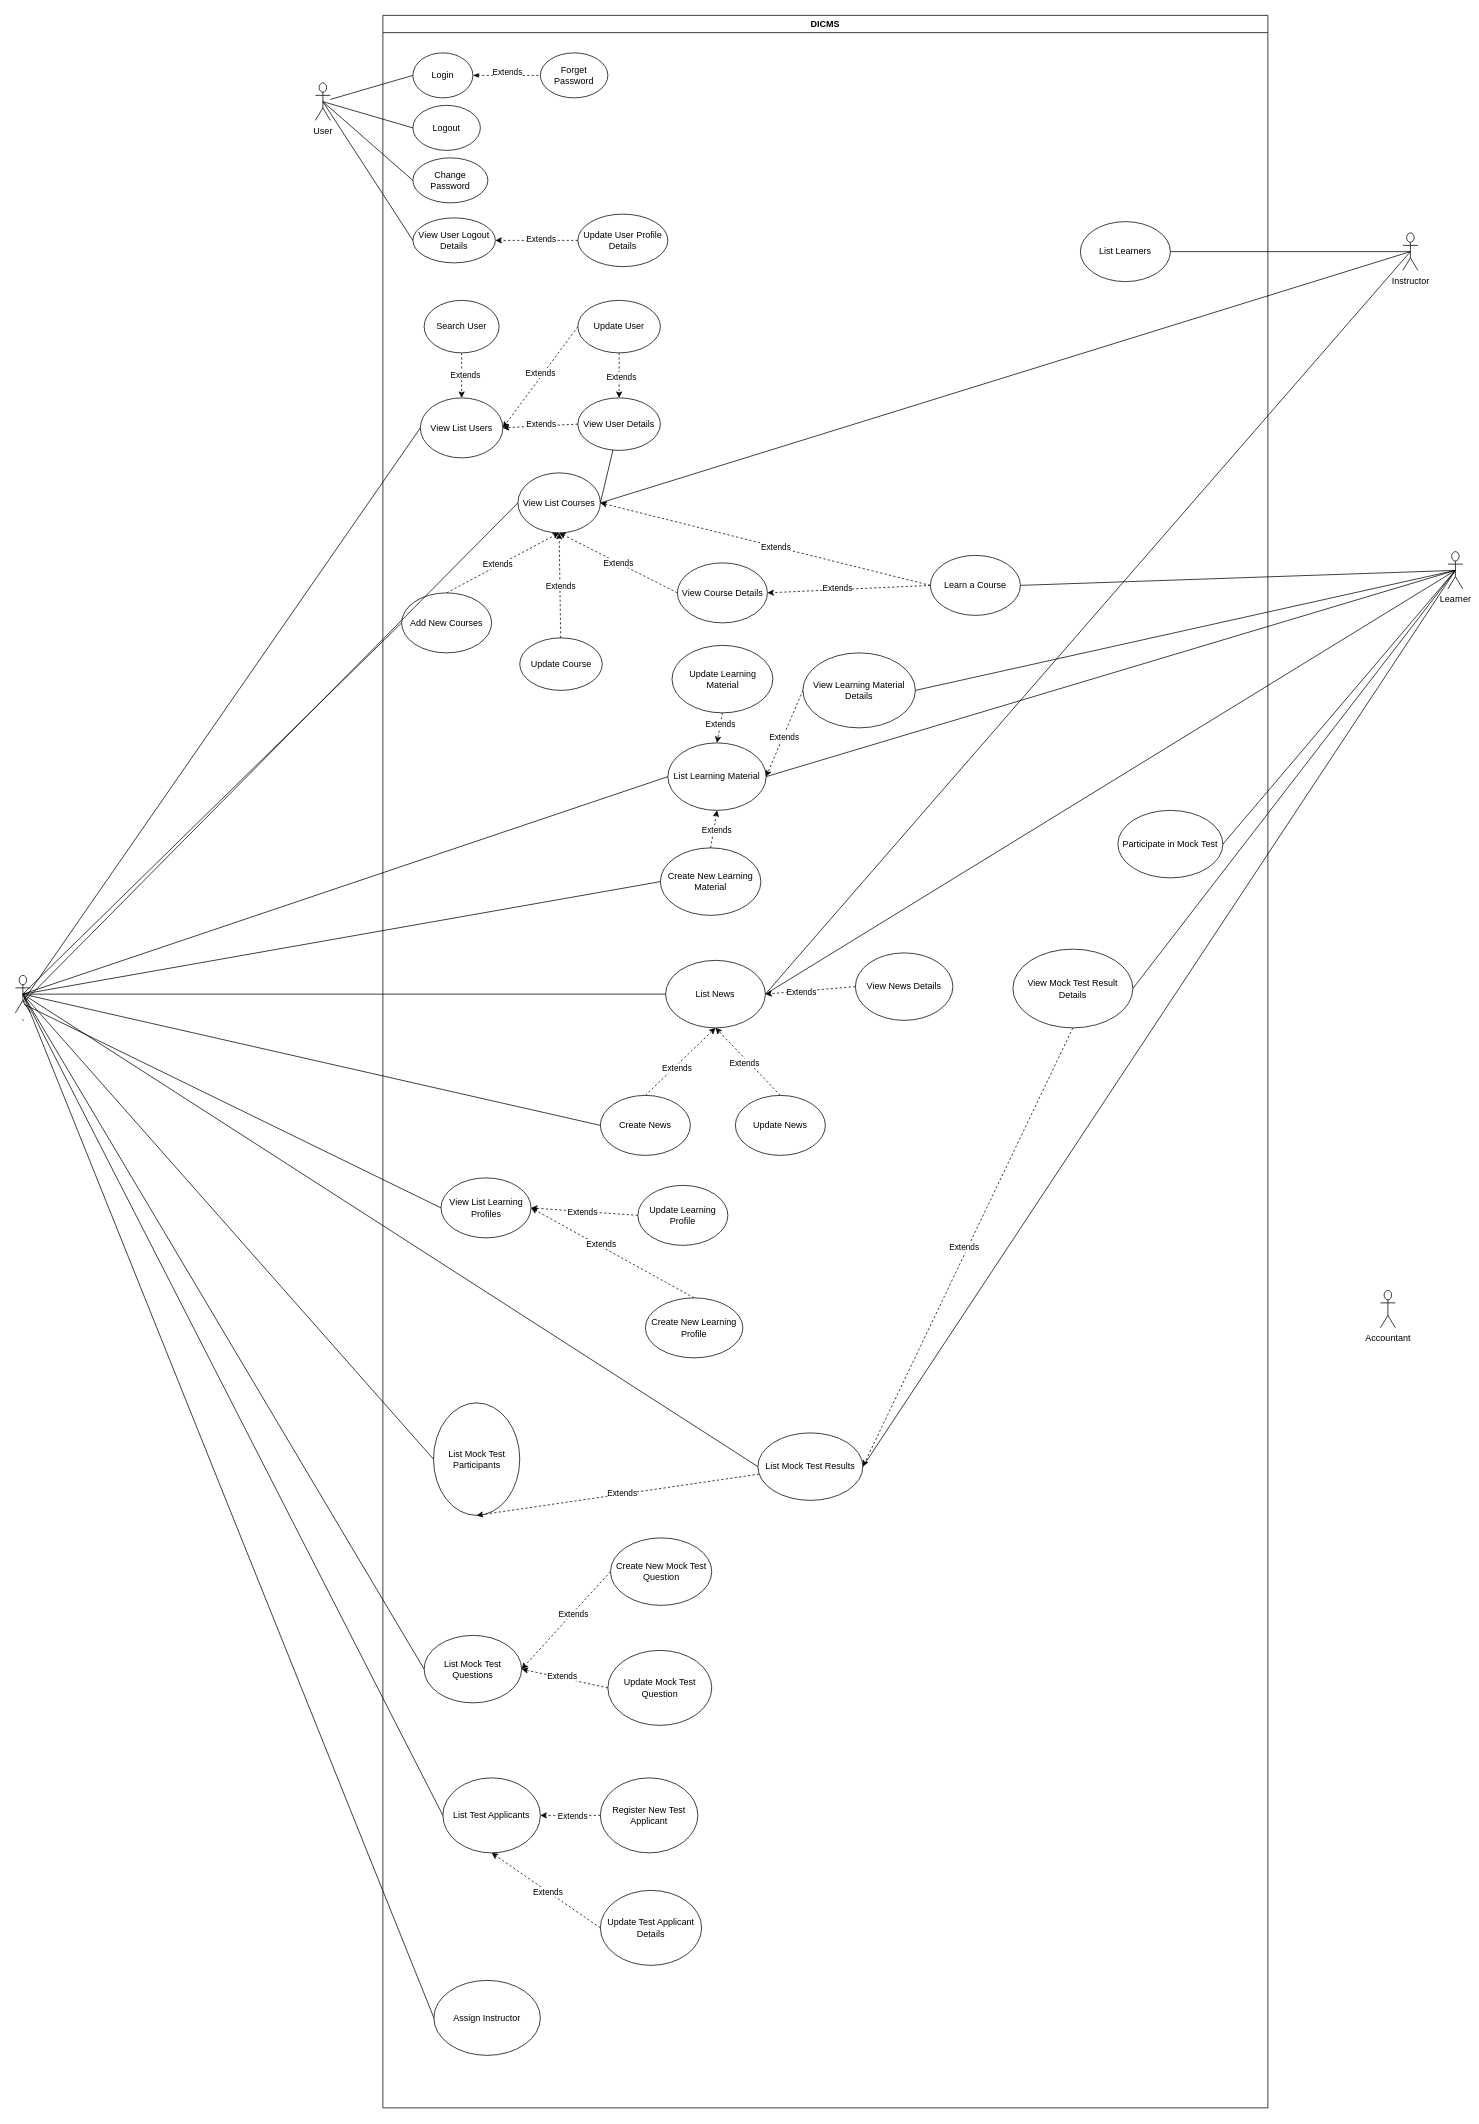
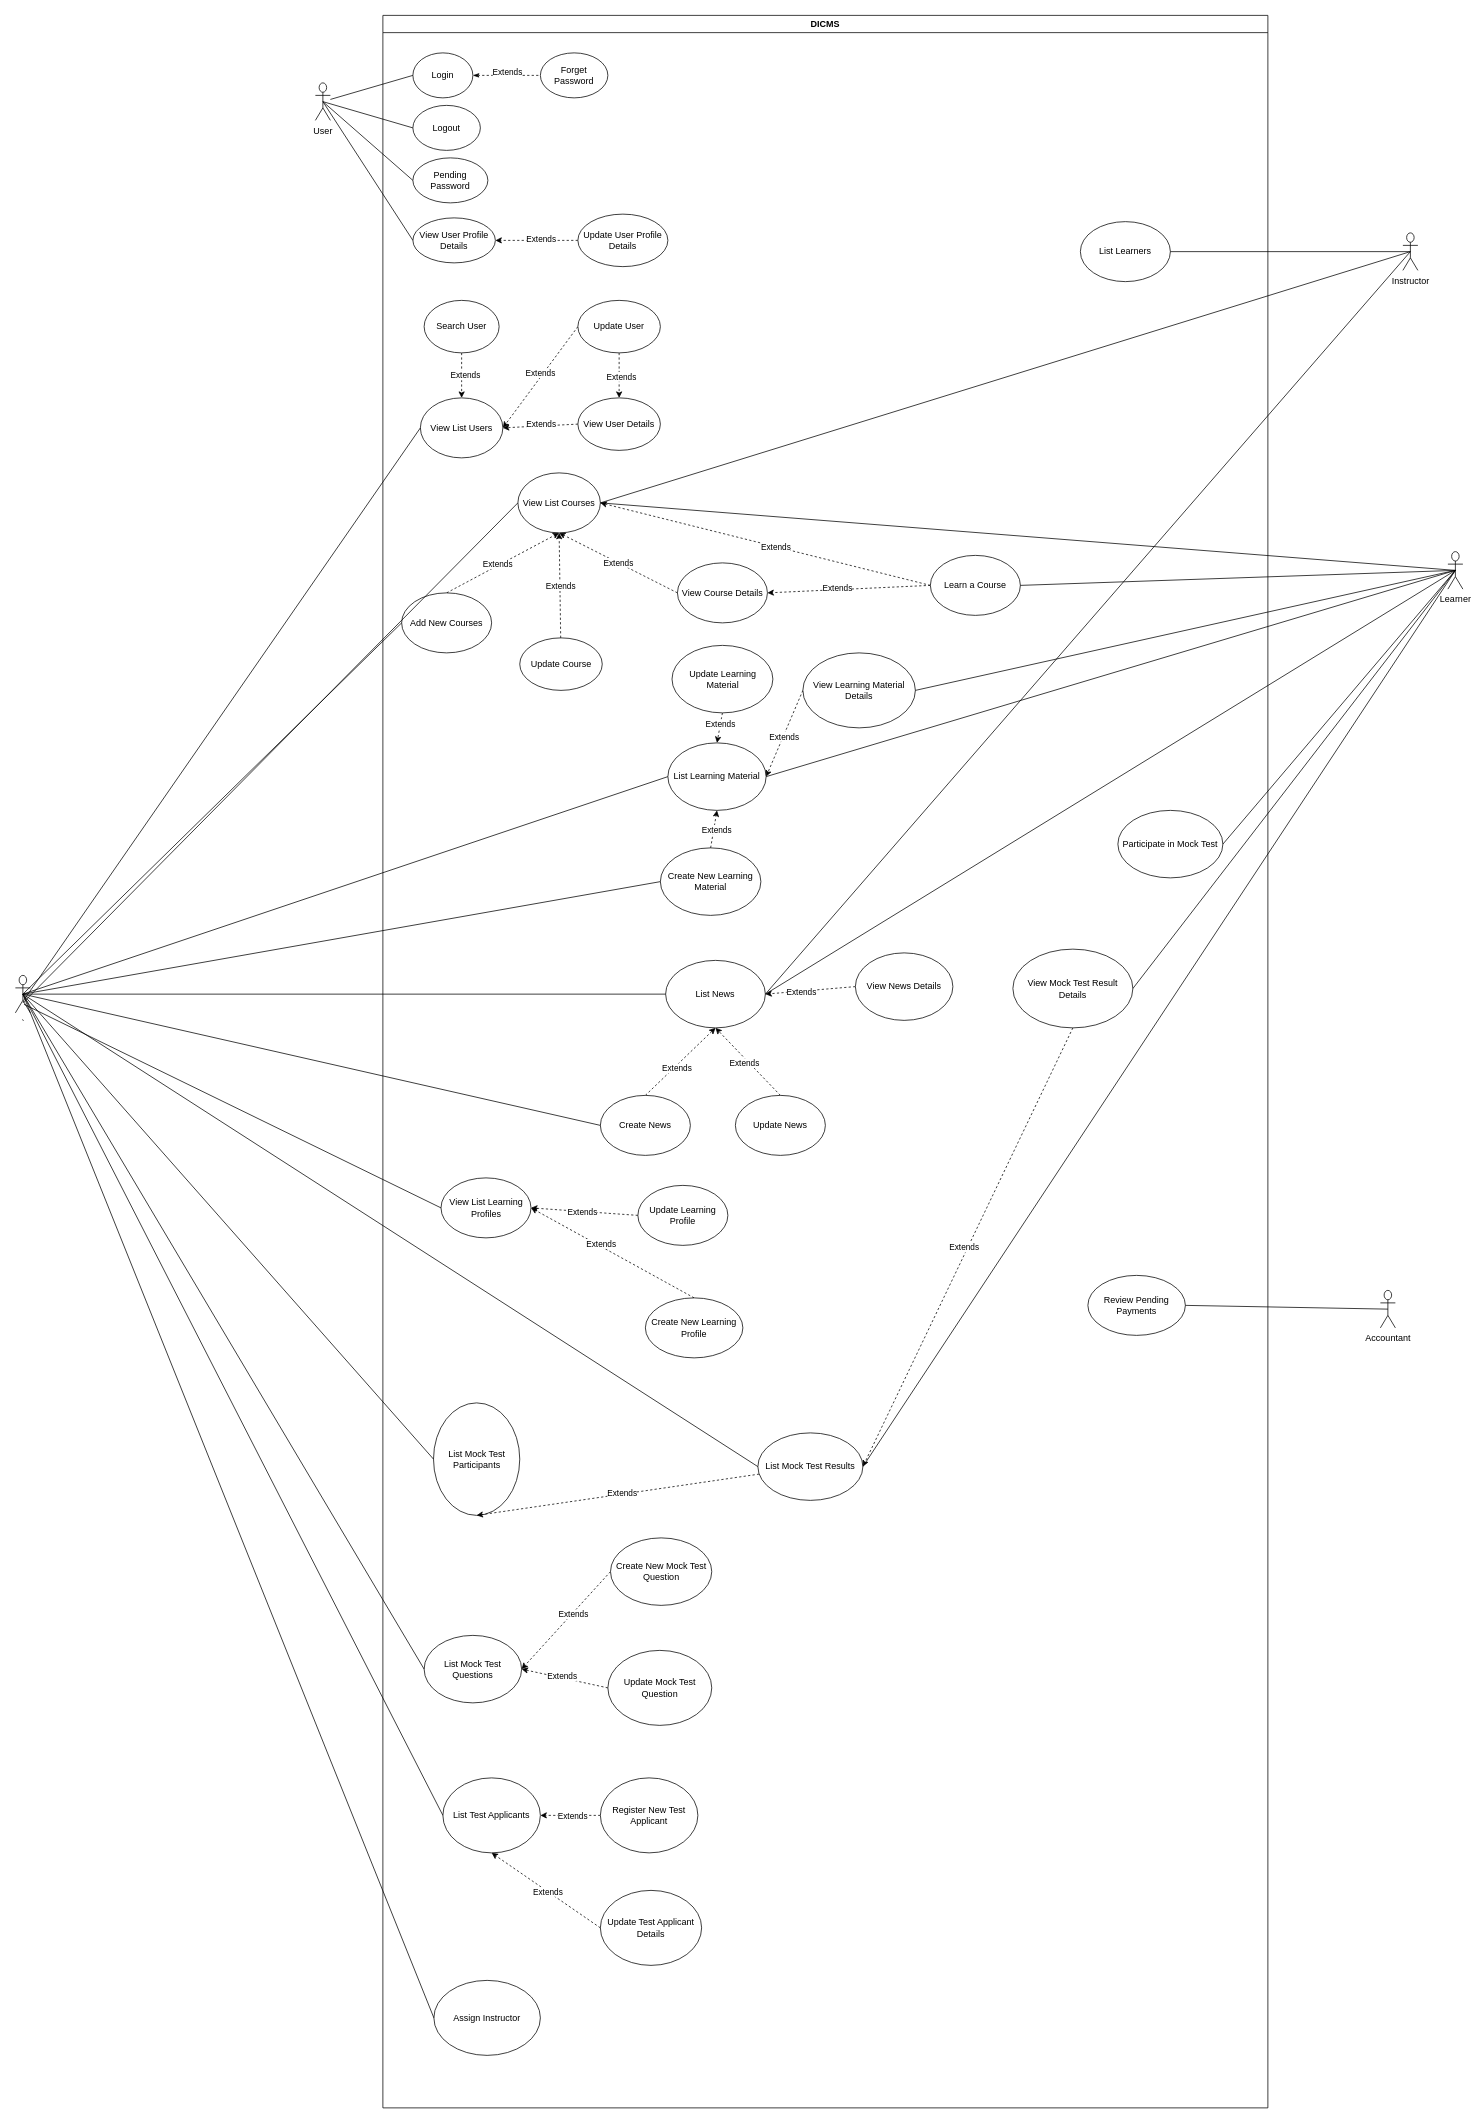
node "Change Password": label "Change Password" -> "Pending Password"
node "View User Logout Details": label "View User Logout Details" -> "View User Profile Details"
edge "View User Details" -- "View List Courses": now "Learner" -- "View List Courses"
node "Review Pending Payments": added
edge "Review Pending Payments" -- "Accountant": added
